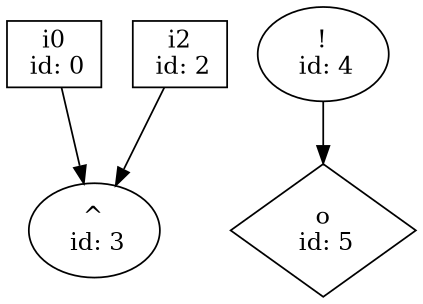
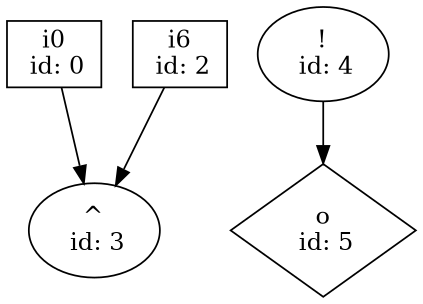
node "i2 id: 2": label "i2 id: 2" -> "i6 id: 2"
